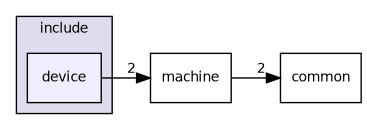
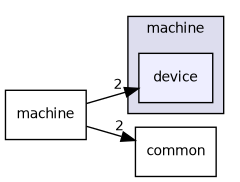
cluster "include": label "include" -> "machine"
edge "device" -> "machine": reversed
